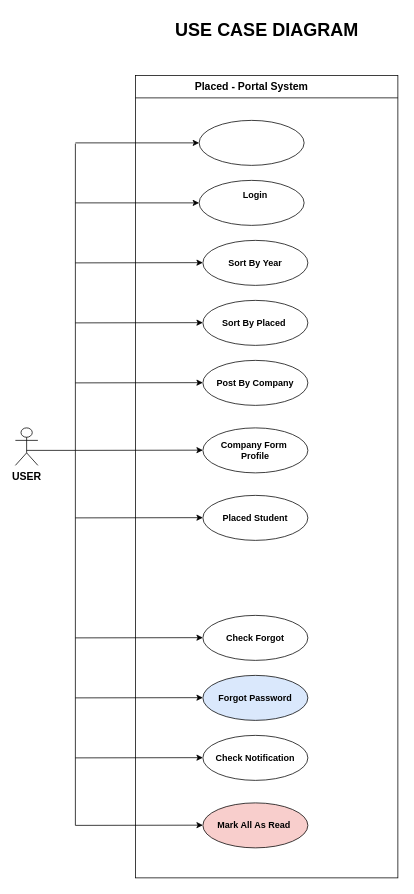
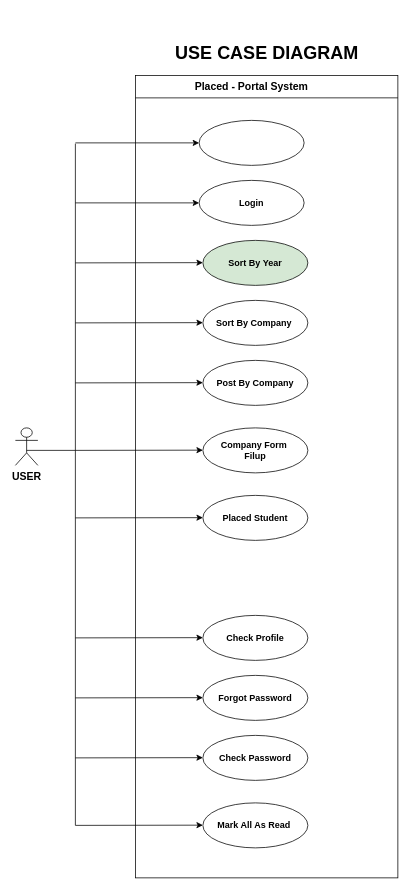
node "USE CASE DIAGRAM": moved (267, 30) -> (267, 53)
node "Login": moved (255, 195) -> (252, 203)
node "Sort By Year": fillcolor #ffffff -> #d5e8d4
node "Sort By Placed": label "Sort By Placed" -> "Sort By Company"
node "Company Form Profile": label "Company Form Profile" -> "Company Form Filup"
node "Check Forgot": label "Check Forgot" -> "Check Profile"
node "Forgot Password": fillcolor #dae8fc -> #ffffff
node "Check Notification": label "Check Notification" -> "Check Password"
node "Mark All As Read": fillcolor #f8cecc -> #ffffff
